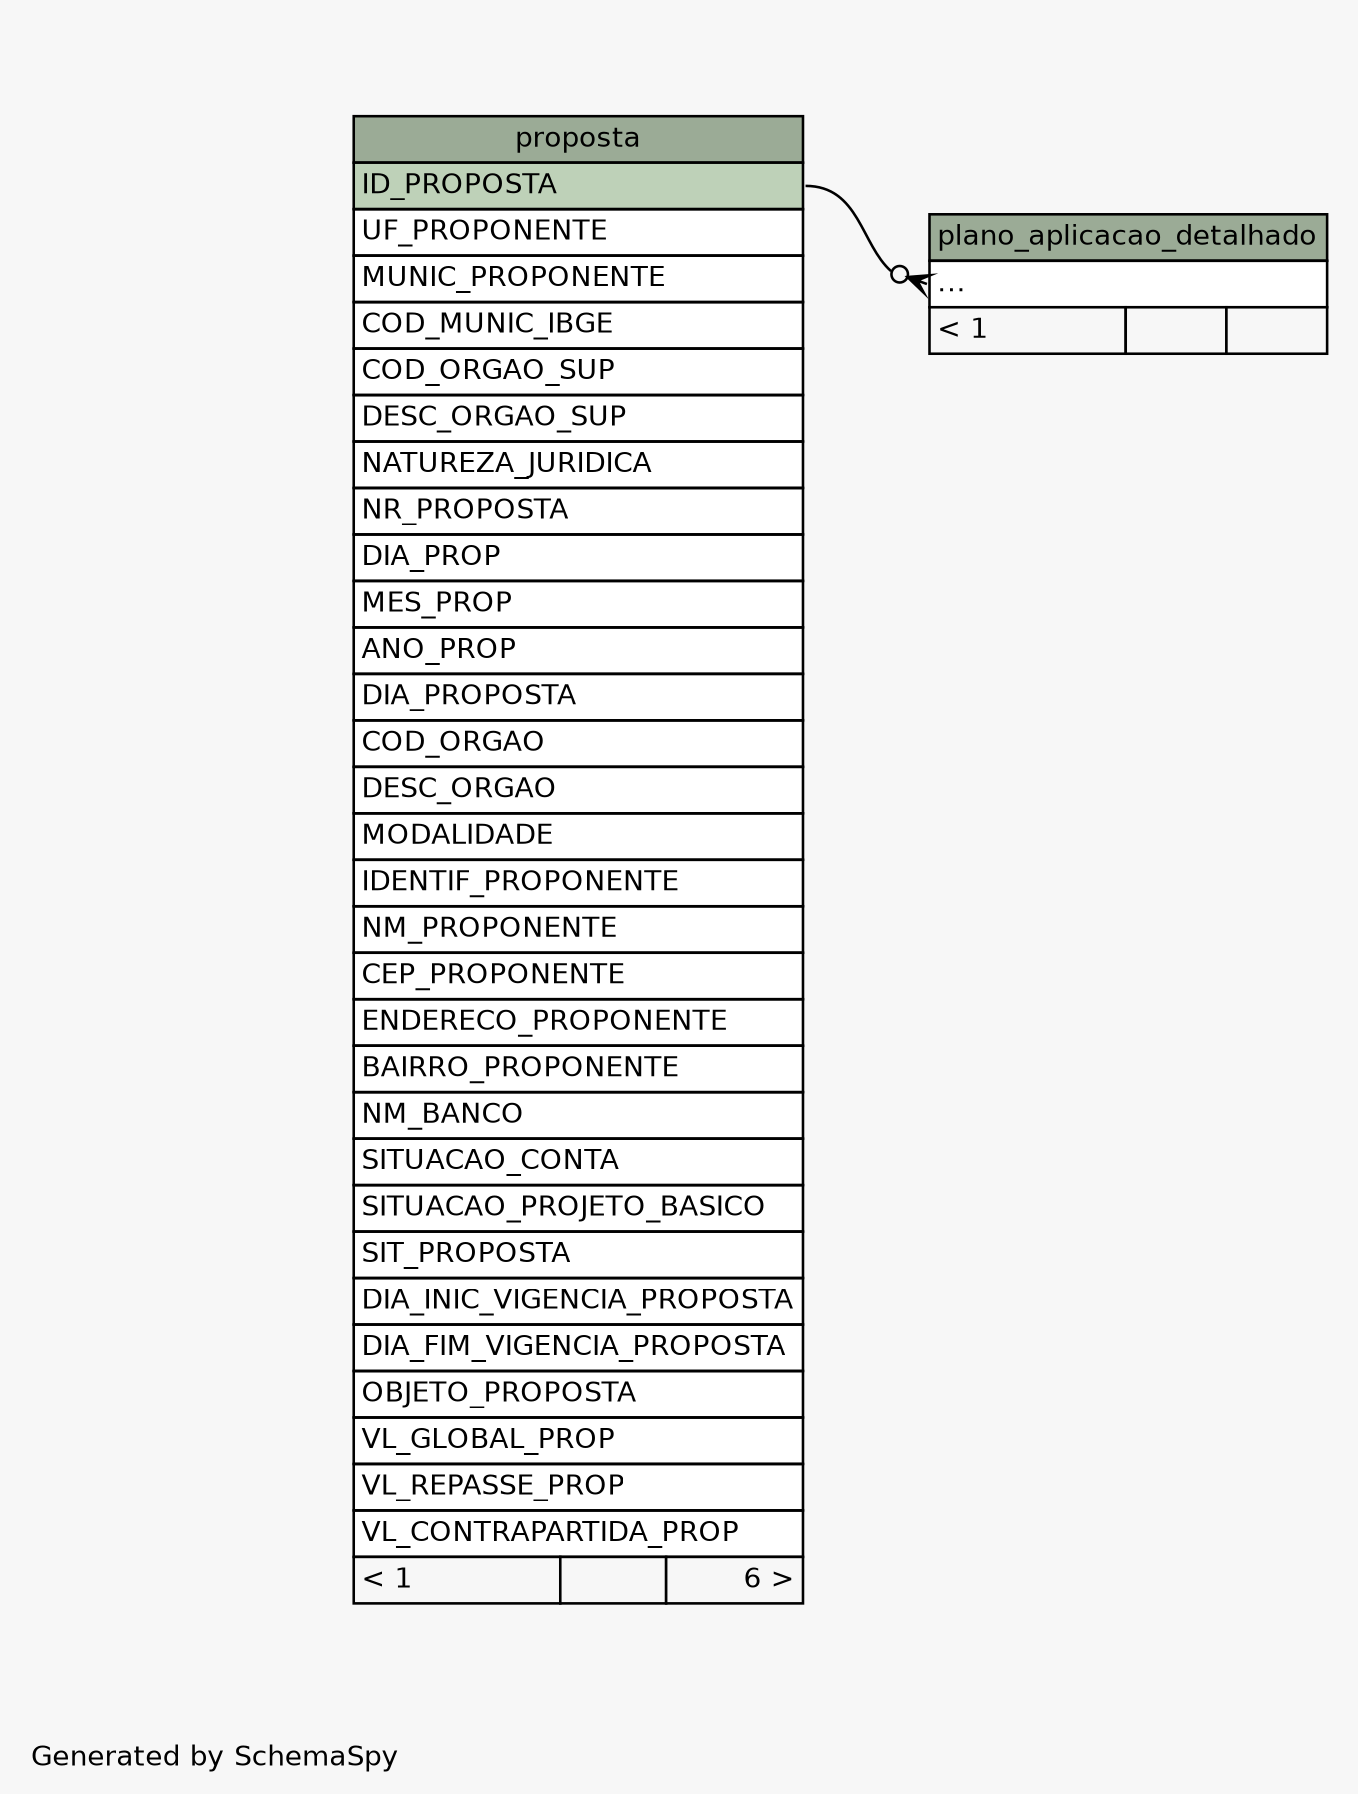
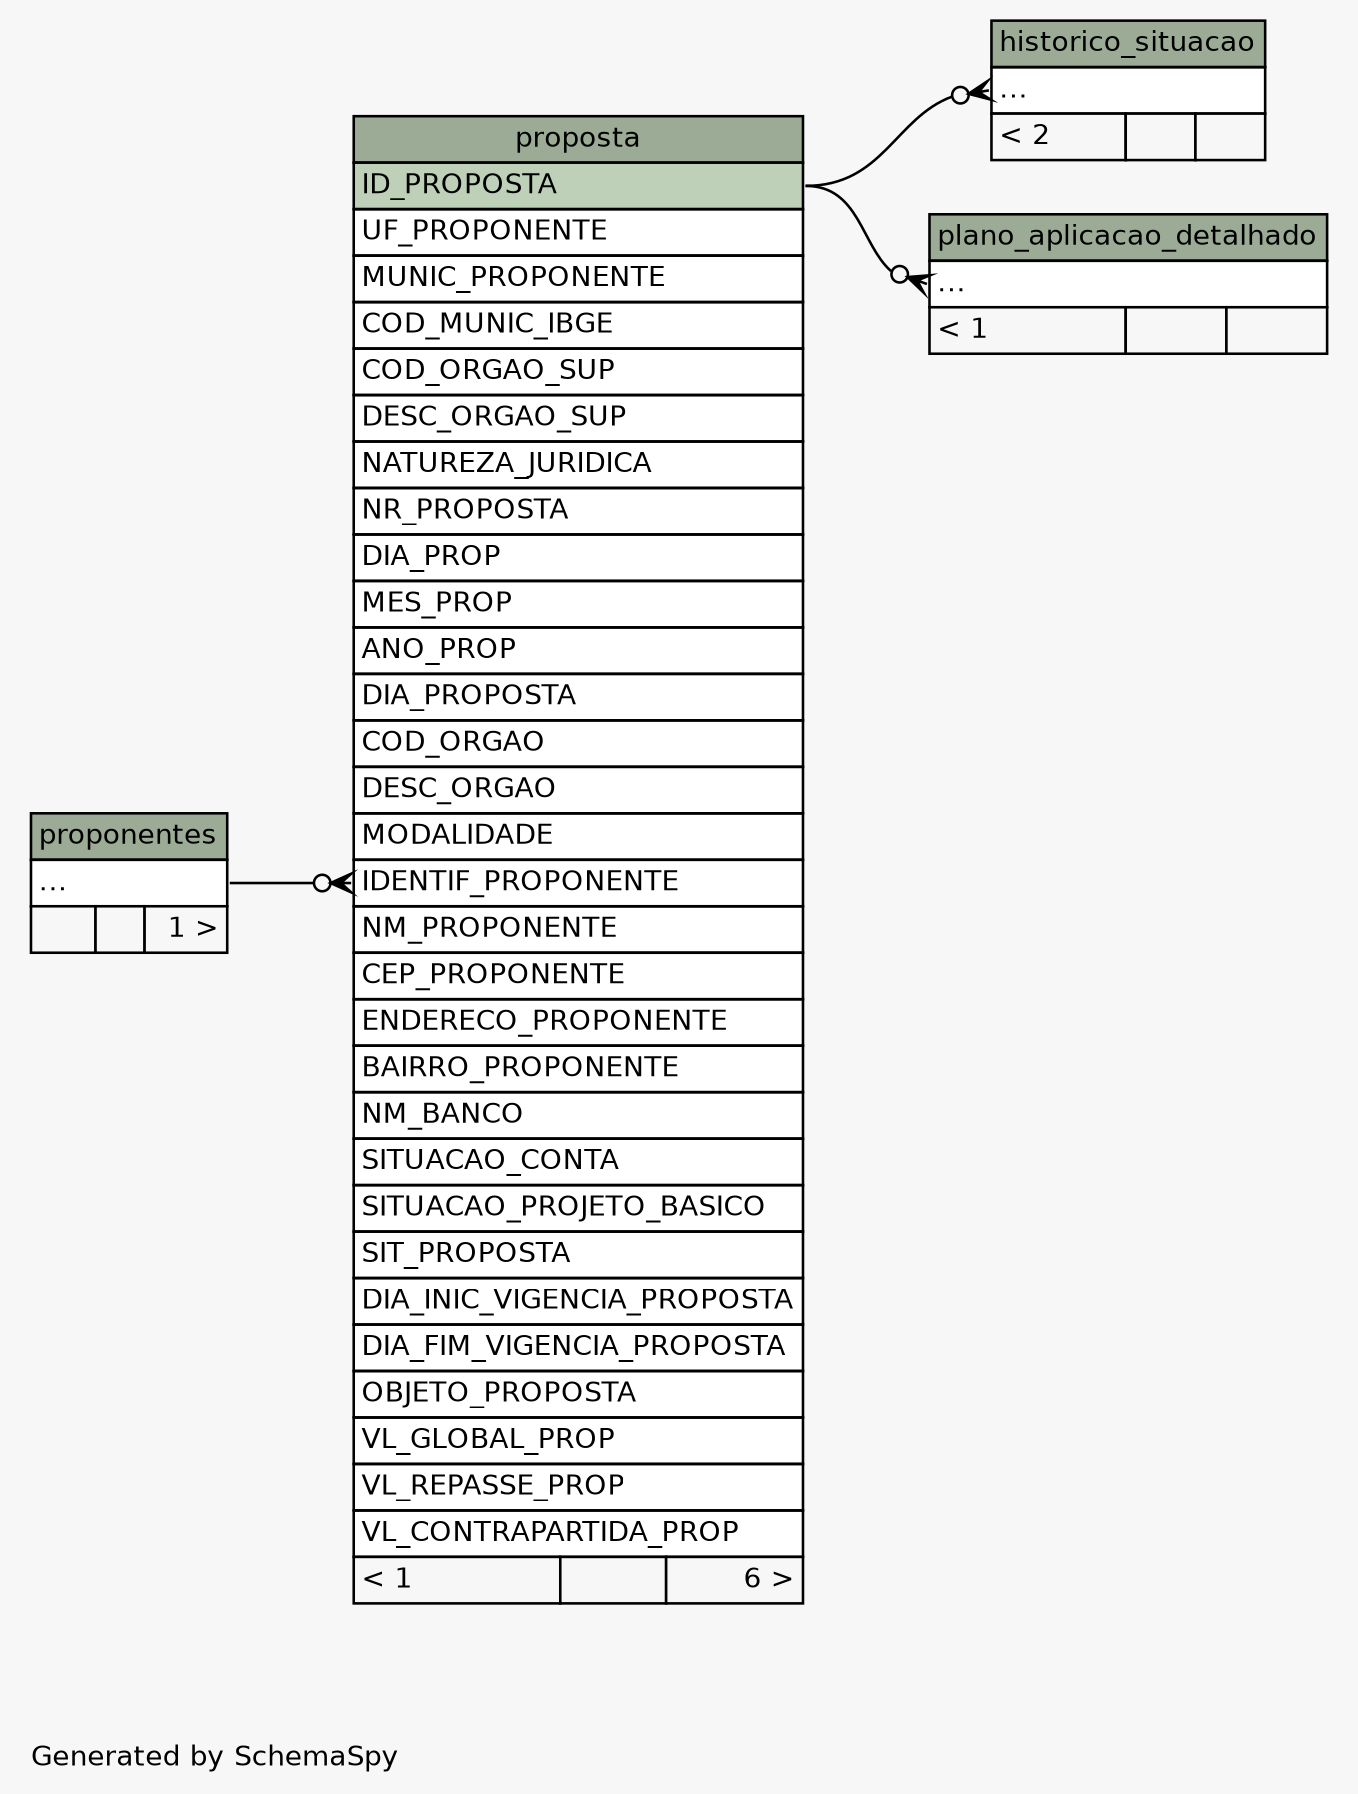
node "historico_situacao": added
node "proponentes": added
